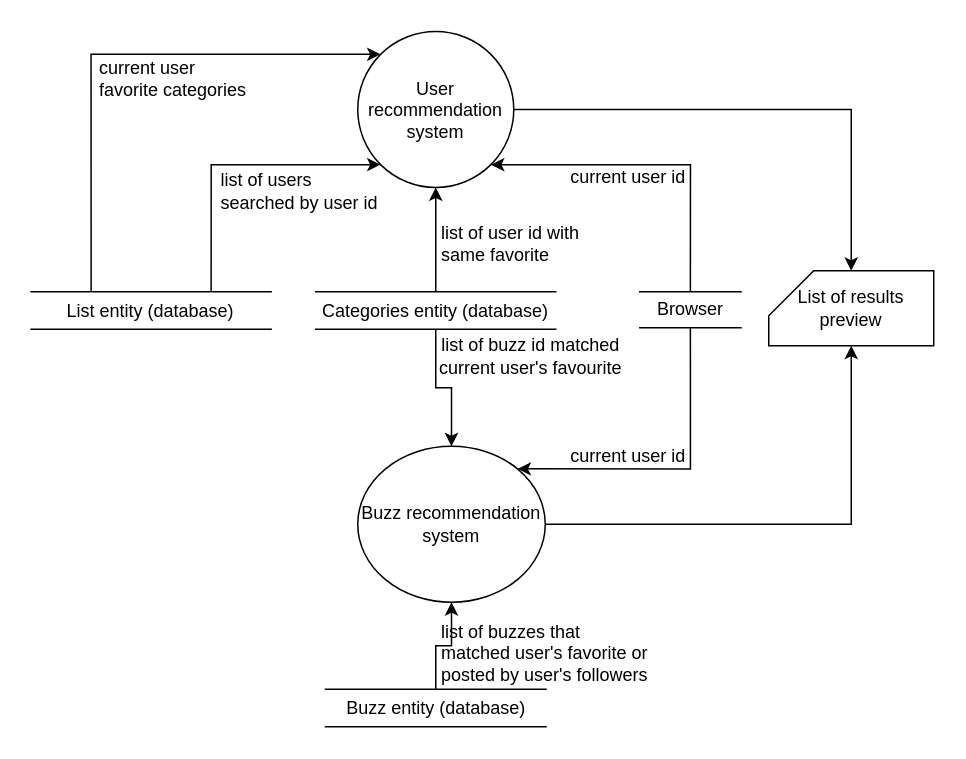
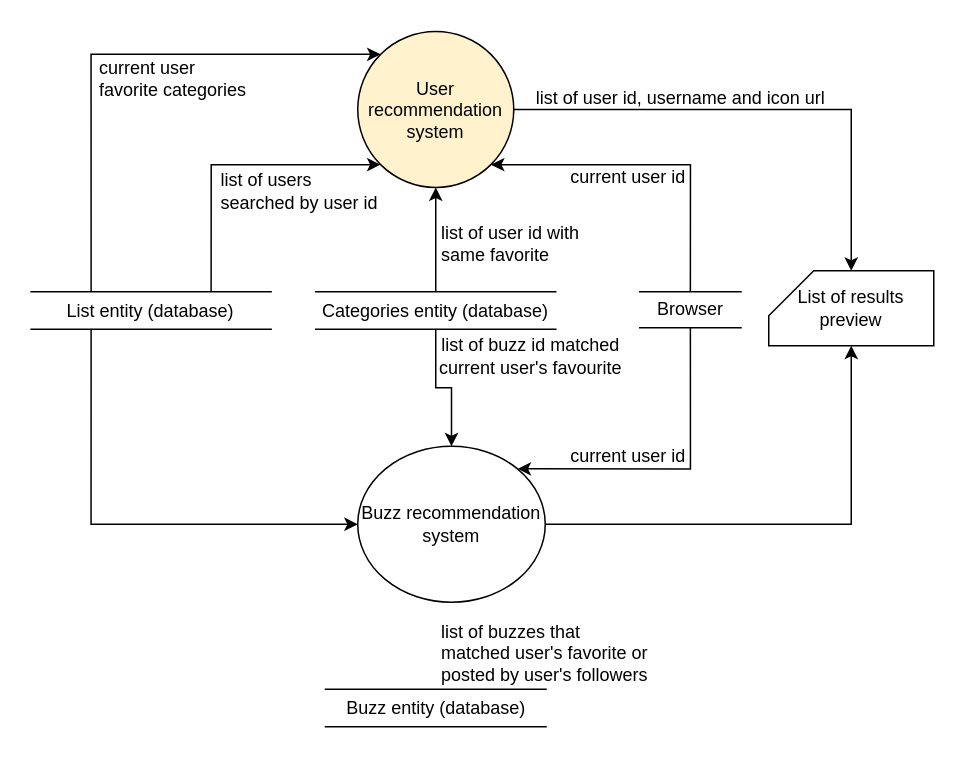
node "list of user id, username and icon url": added
node "User recommendation system": fillcolor #ffffff -> #fff2cc
edge "List entity (database)" -> "Buzz recommendation system": added
edge "Buzz entity (database)" -> "Buzz recommendation system": removed
